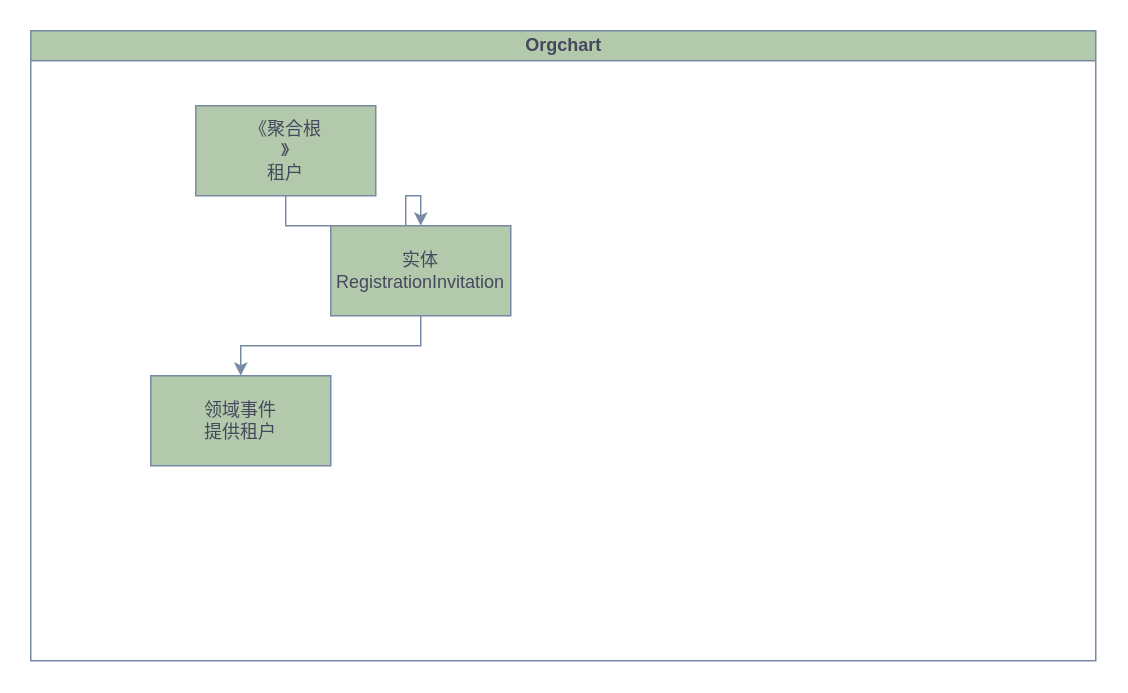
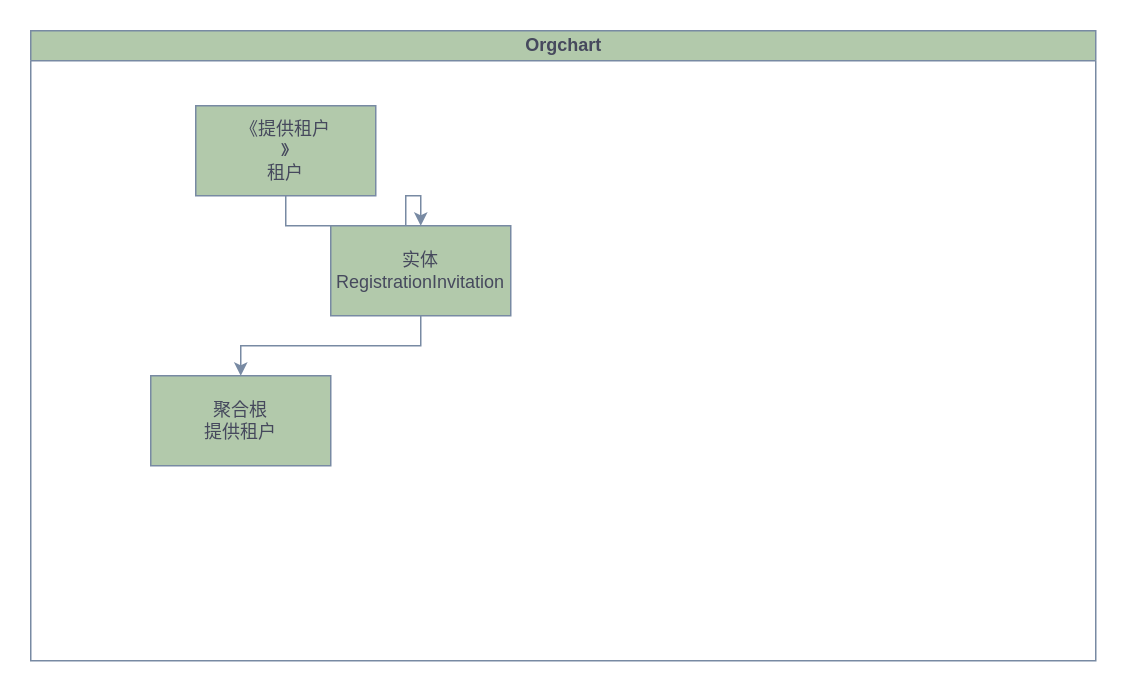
node "《聚合根 》 租户": label "《聚合根 》 租户" -> "《提供租户 》 租户"
node "领域事件 提供租户": label "领域事件 提供租户" -> "聚合根 提供租户"
